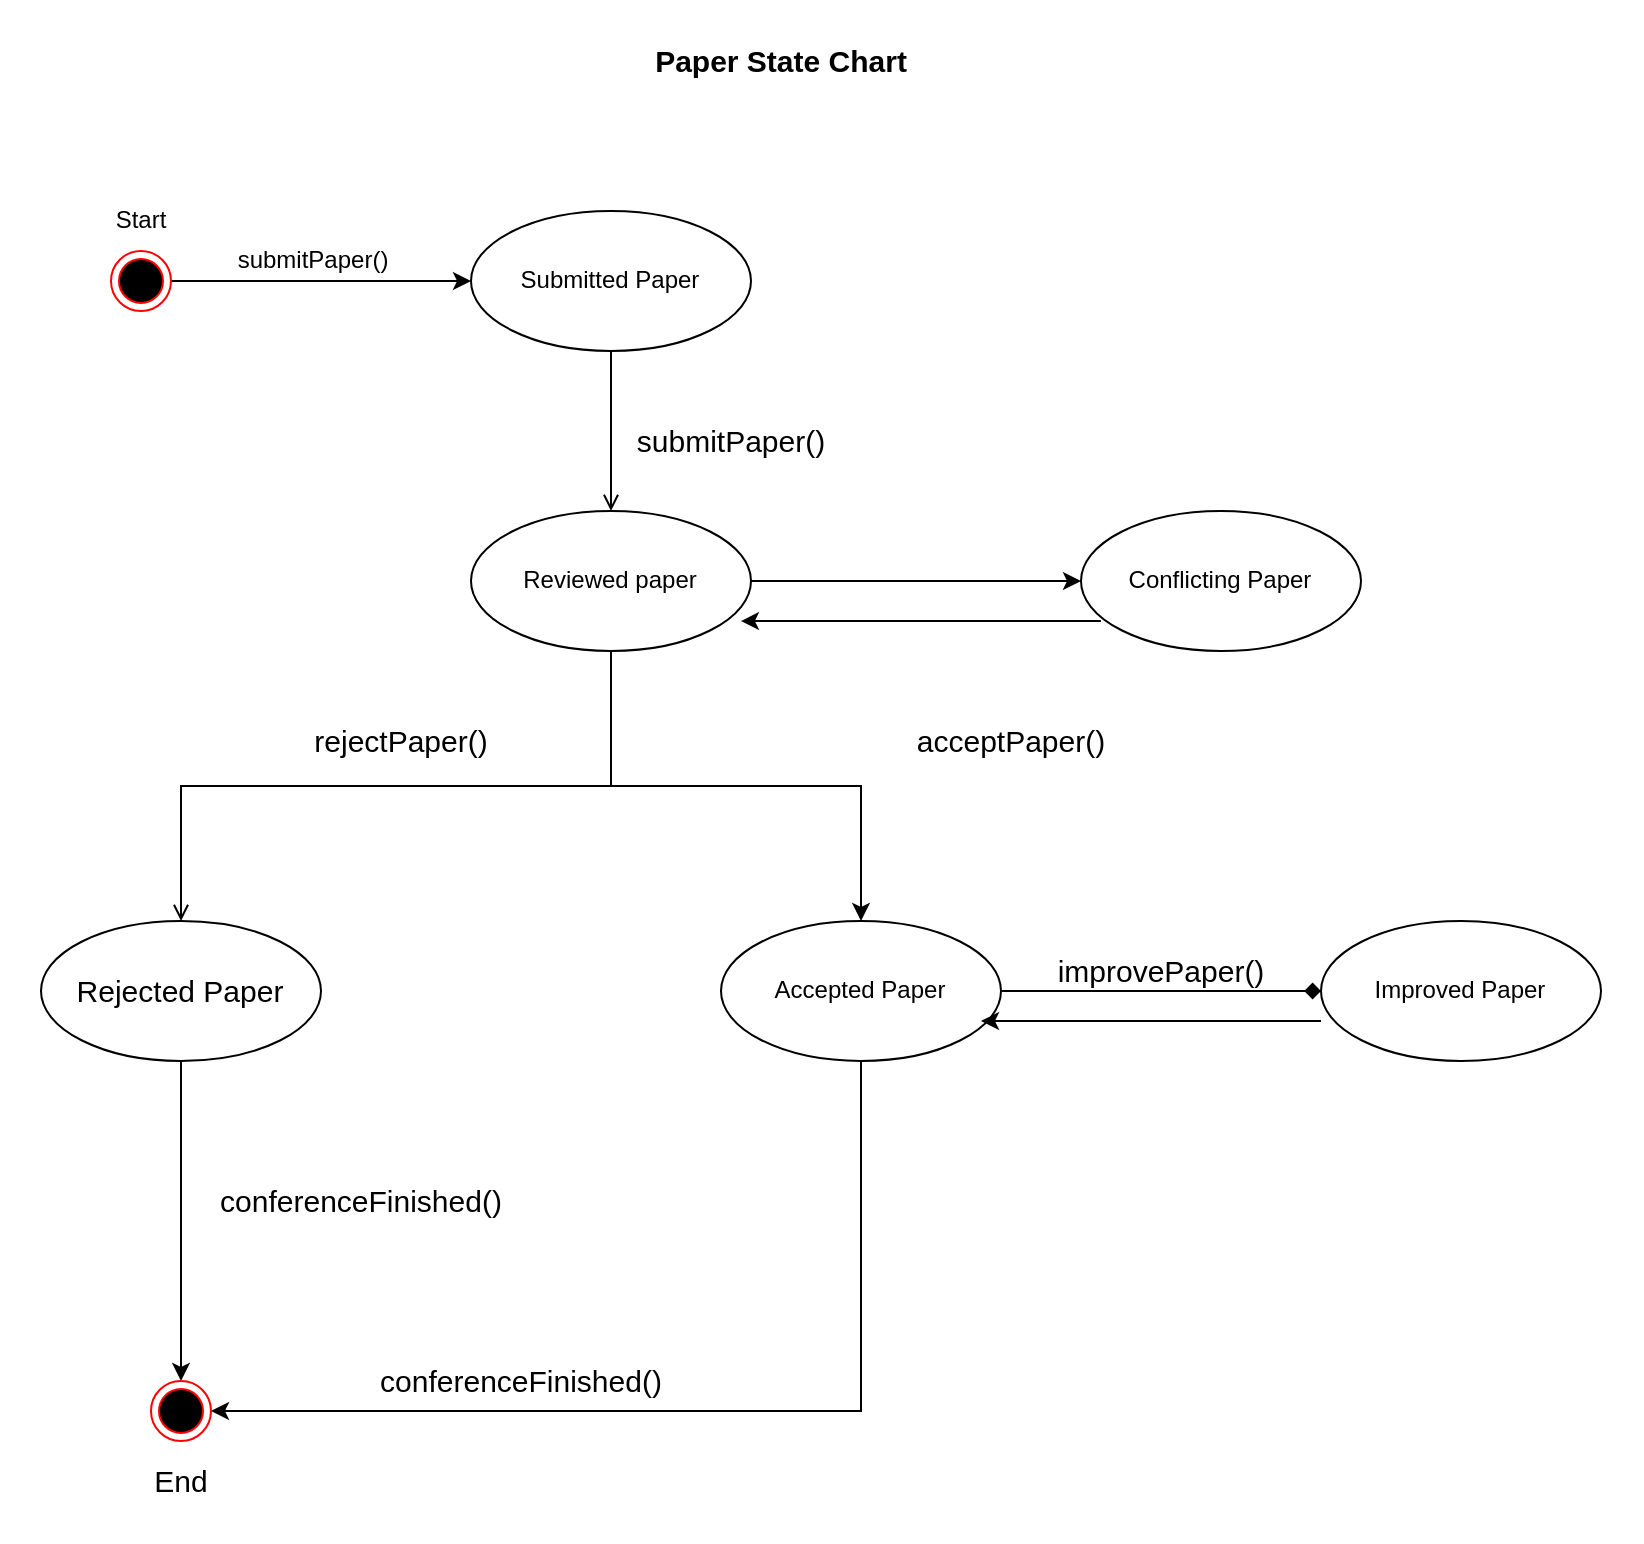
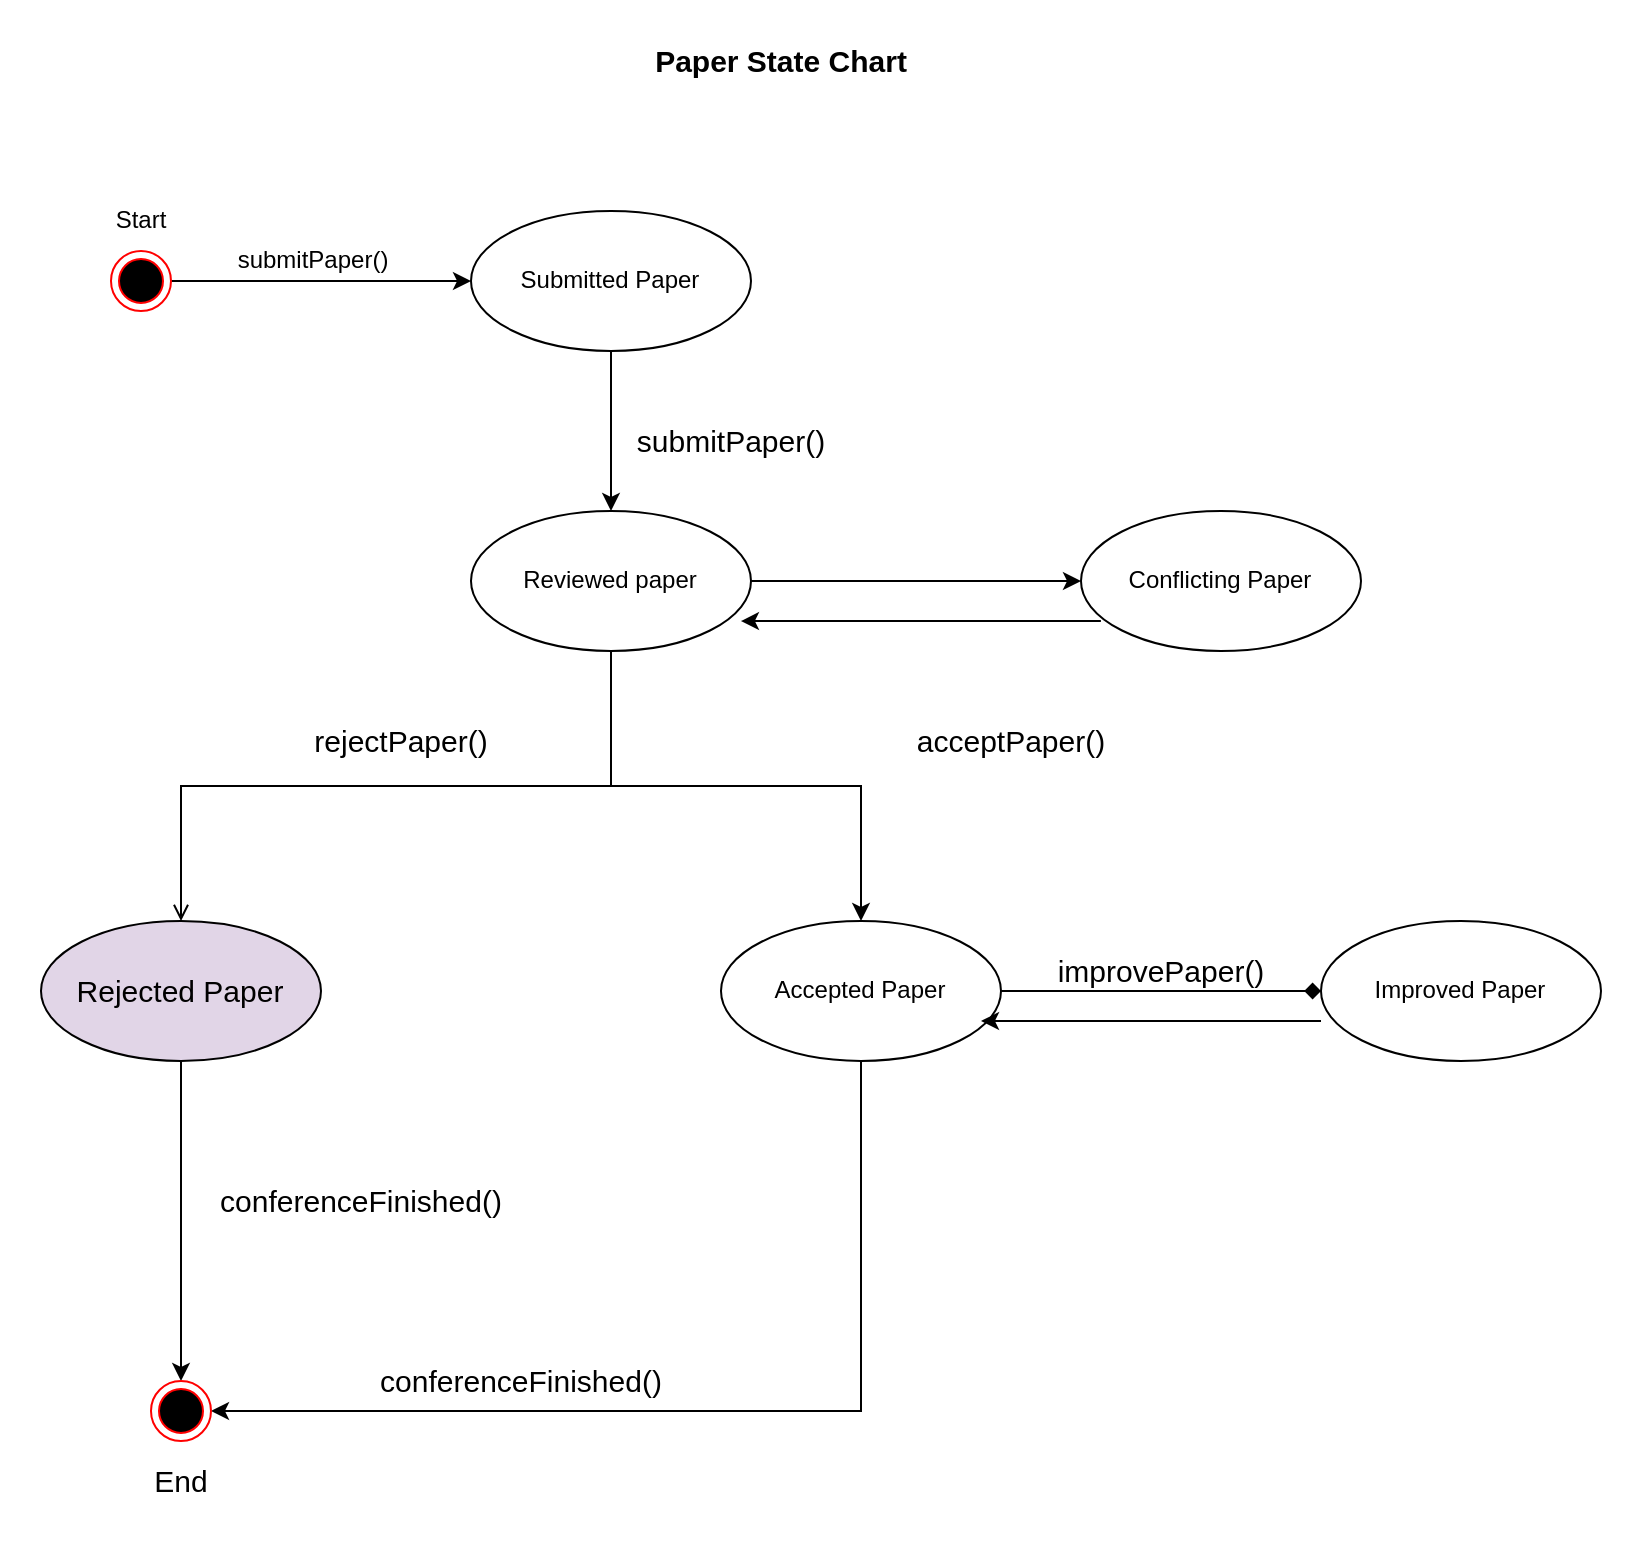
edge "Submitted Paper" -> "Reviewed paper": arrowhead open -> classic
node "Rejected Paper": fillcolor #ffffff -> #e1d5e7
